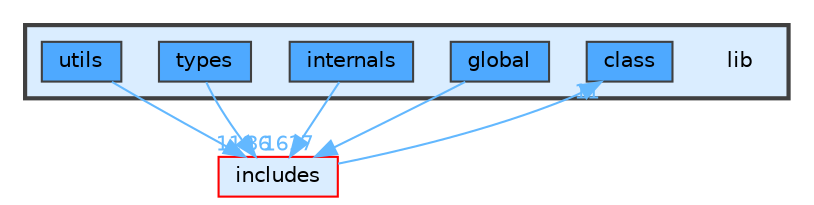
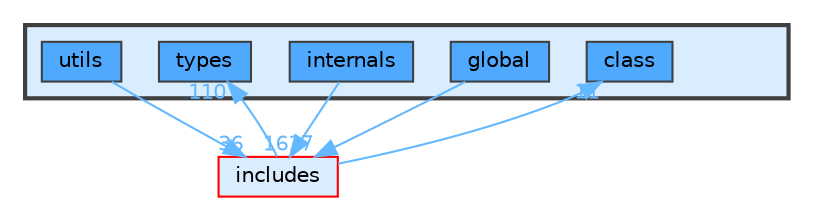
node "lib": removed
edge "types" -> "includes": reversed
